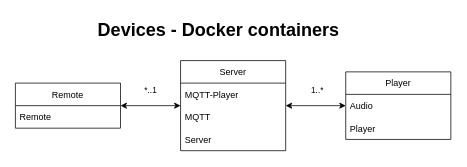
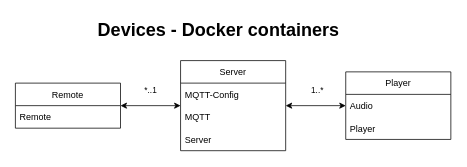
node "MQTT-Player": label "MQTT-Player" -> "MQTT-Config"
